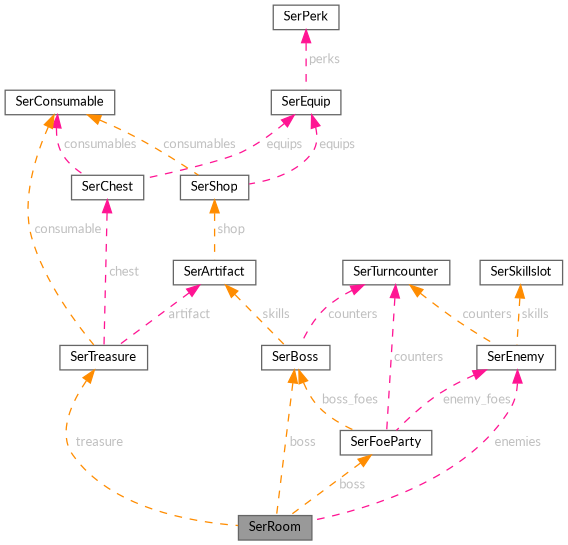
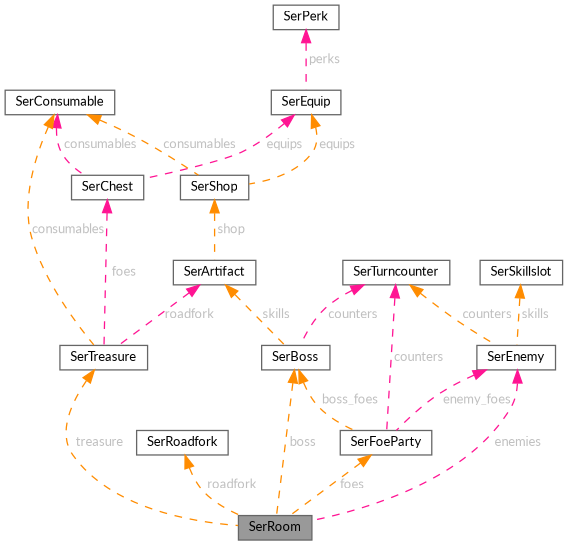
edge "SerShop" -> "SerEquip": color deeppink -> darkorange
edge "SerTreasure" -> "SerConsumable": label " consumable" -> " consumables"
edge "SerTreasure" -> "SerChest": label " chest" -> " foes"
edge "SerTreasure" -> "SerArtifact": label " artifact" -> " roadfork"
node "SerRoadfork": added
edge "SerRoom" -> "SerFoeParty": label " boss" -> " foes"
